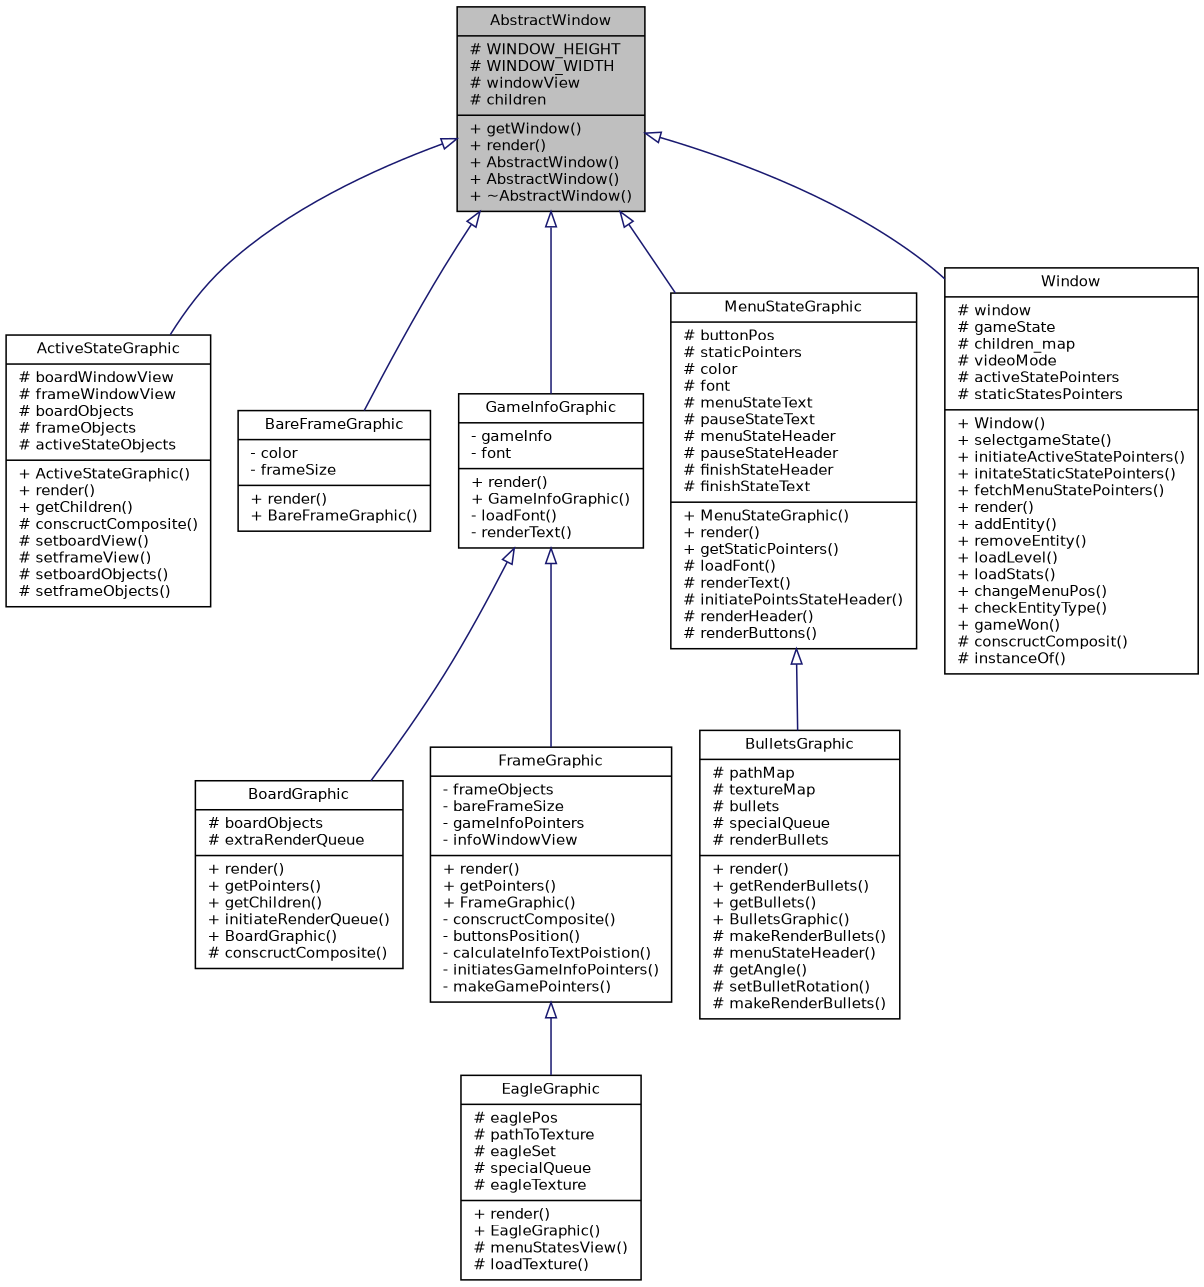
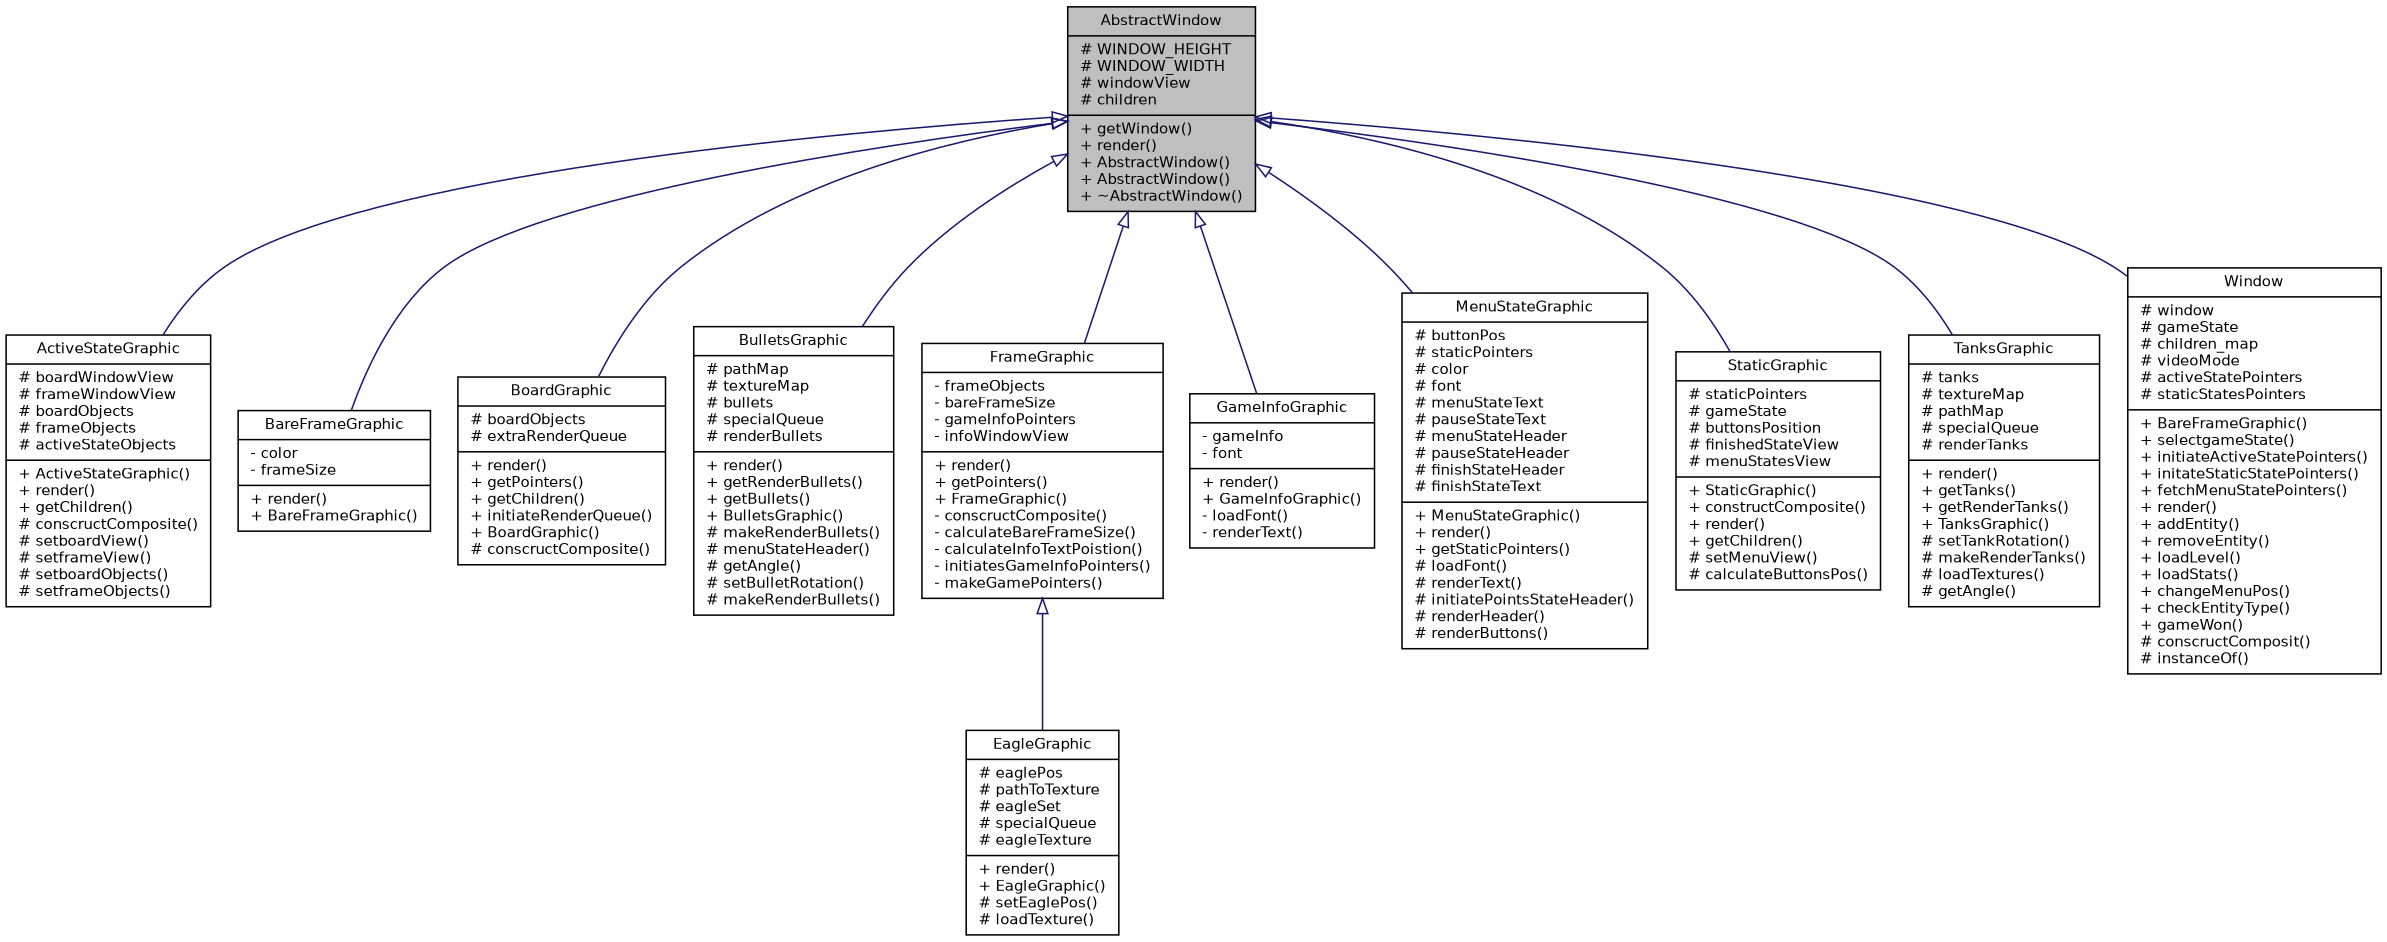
node "Window": text "+ Window()" -> "+ BareFrameGraphic()"
node "StaticGraphic": added
node "TanksGraphic": added
edge "FrameGraphic" -> "GameInfoGraphic": now "FrameGraphic" -> "AbstractWindow"
edge "BoardGraphic" -> "GameInfoGraphic": now "BoardGraphic" -> "AbstractWindow"
edge "BulletsGraphic" -> "MenuStateGraphic": now "BulletsGraphic" -> "AbstractWindow"
node "FrameGraphic": text "- buttonsPosition()" -> "- calculateBareFrameSize()"
node "EagleGraphic": text "# menuStatesView()" -> "# setEaglePos()"
